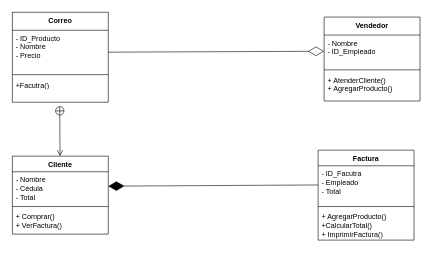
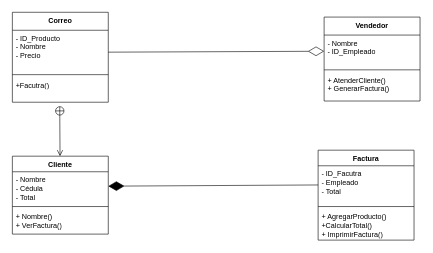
node "+ AtenderCliente() + AgregarProducto()": label "+ AtenderCliente() + AgregarProducto()" -> "+ AtenderCliente() + GenerarFactura()"
node "+ Comprar() + VerFactura()": label "+ Comprar() + VerFactura()" -> "+ Nombre() + VerFactura()"
